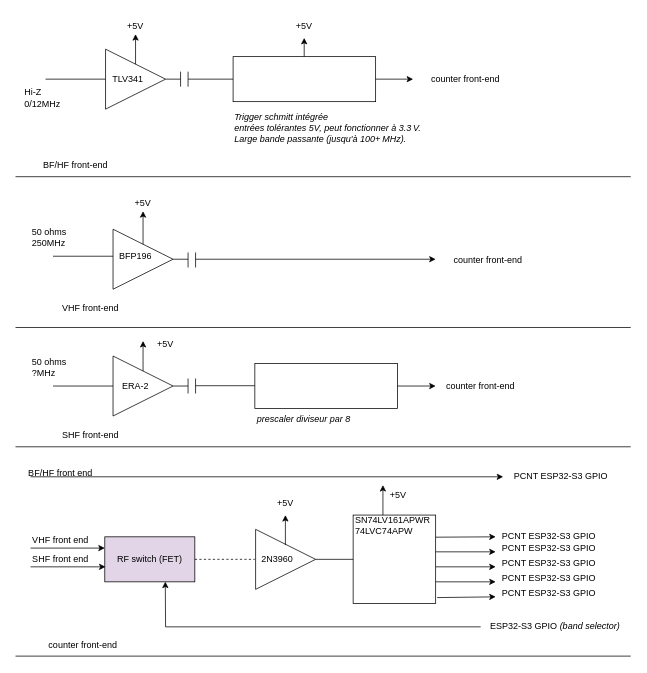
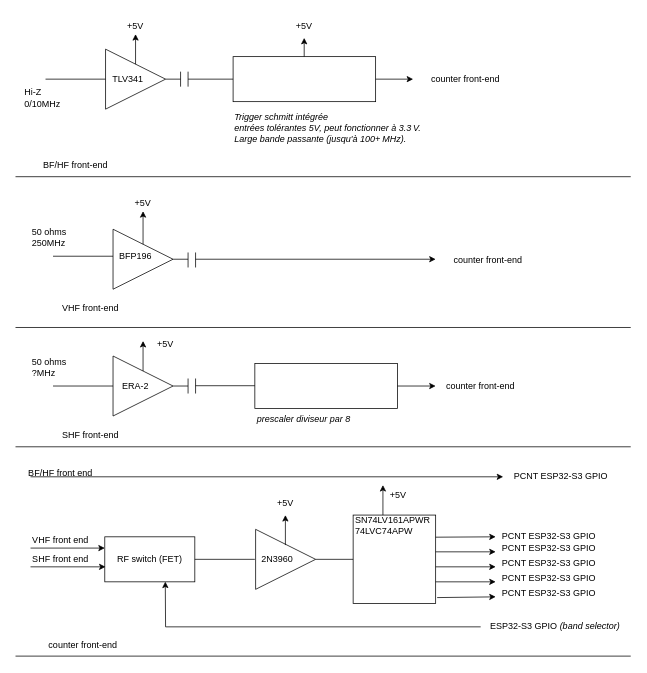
node "Hi-Z 0/12MHz": label "Hi-Z 0/12MHz" -> "Hi-Z 0/10MHz"
node "RF switch (FET)": fillcolor #e1d5e7 -> #ffffff
edge "RF switch (FET)" -- "2N3960": style dashed -> solid
